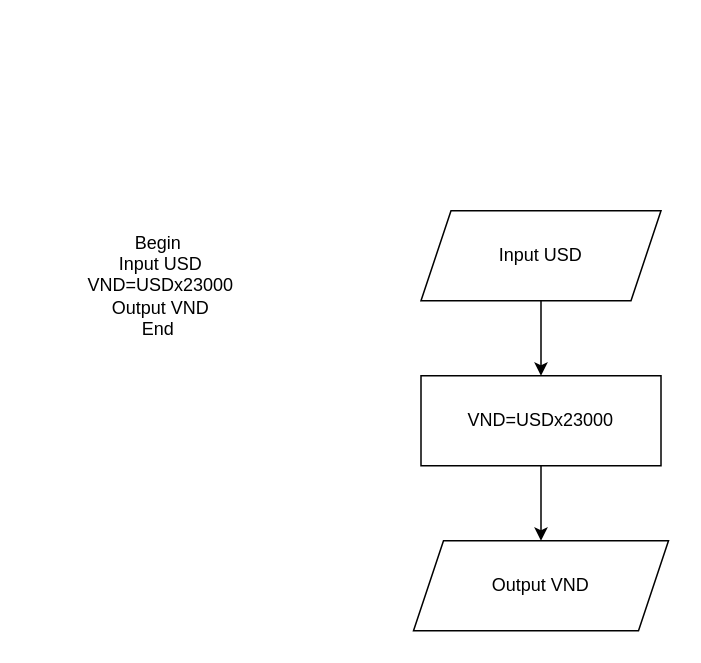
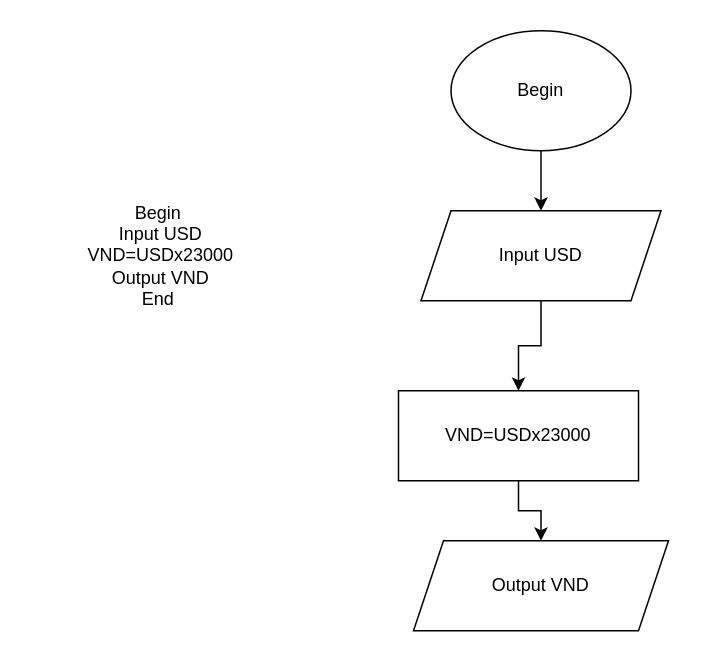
node "Begin": added
edge "Begin" -> "Input USD": added
node "Begin Input USD VND=USDx23000 Output VND End": moved (158, 286) -> (158, 256)
node "VND=USDx23000": moved (541, 421) -> (518, 436)
